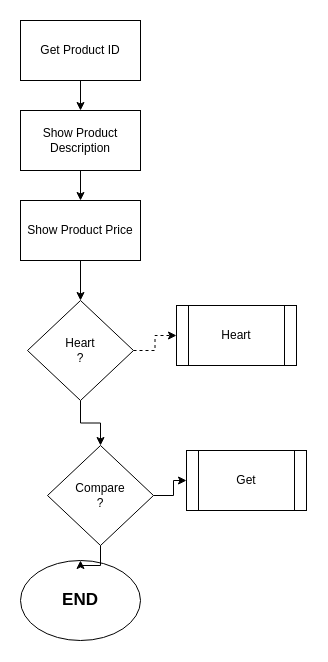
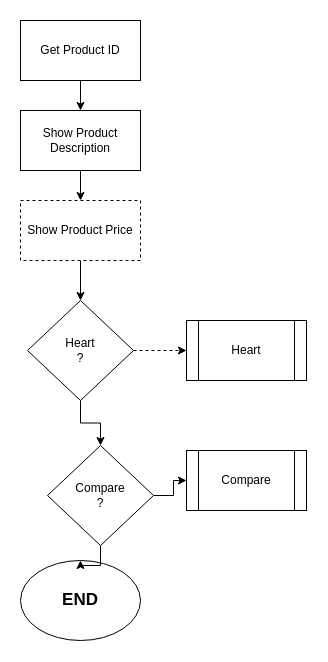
node "Show Product Price": style solid -> dashed
node "Heart": moved (237, 336) -> (247, 351)
node "Get": label "Get" -> "Compare"
